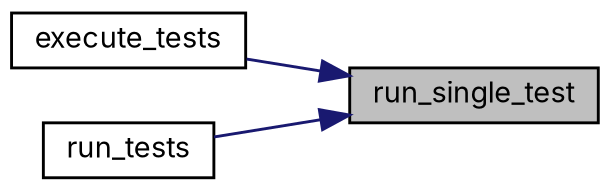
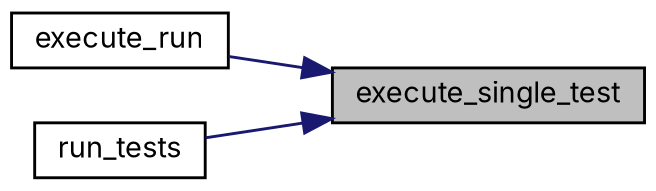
node "execute_tests": label "execute_tests" -> "execute_run"
node "run_single_test": label "run_single_test" -> "execute_single_test"
